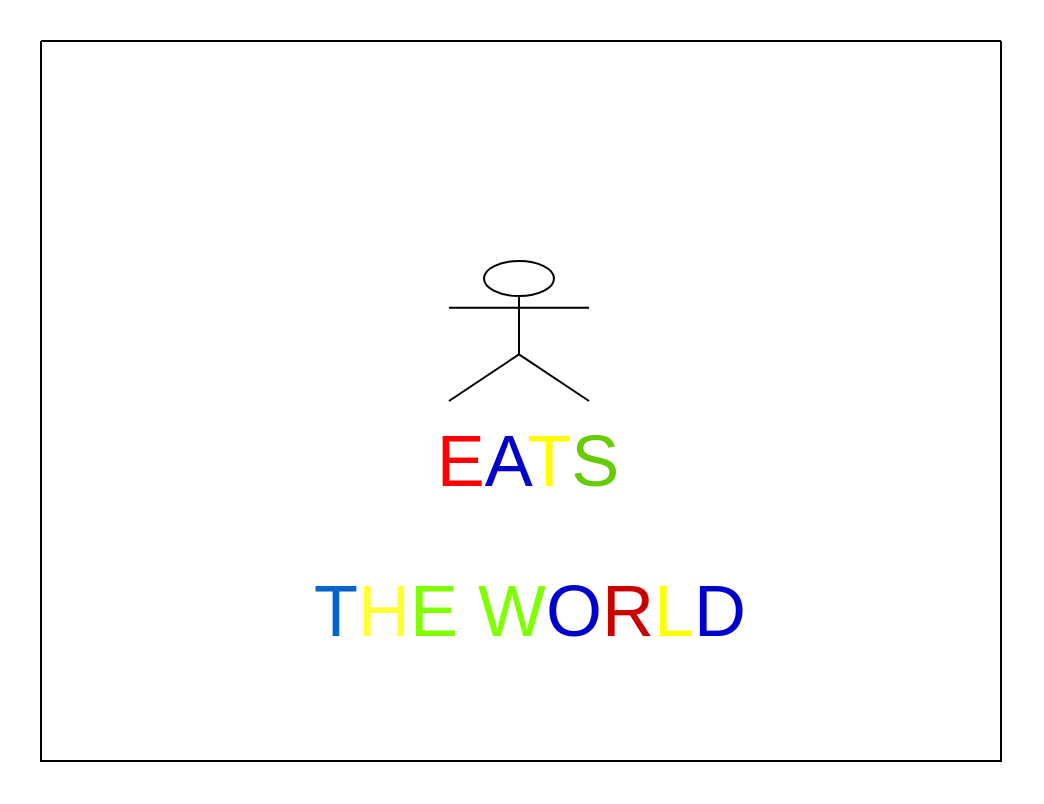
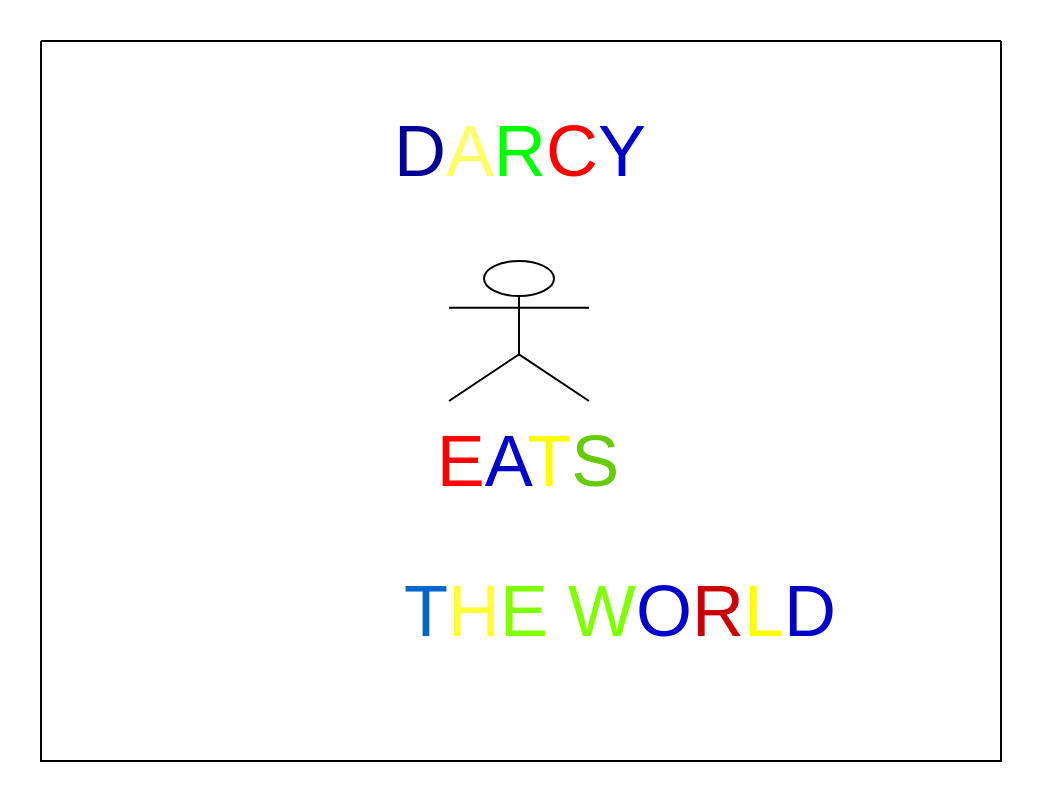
node "DARCY": added
node "THE WORLD": moved (531, 611) -> (621, 611)
